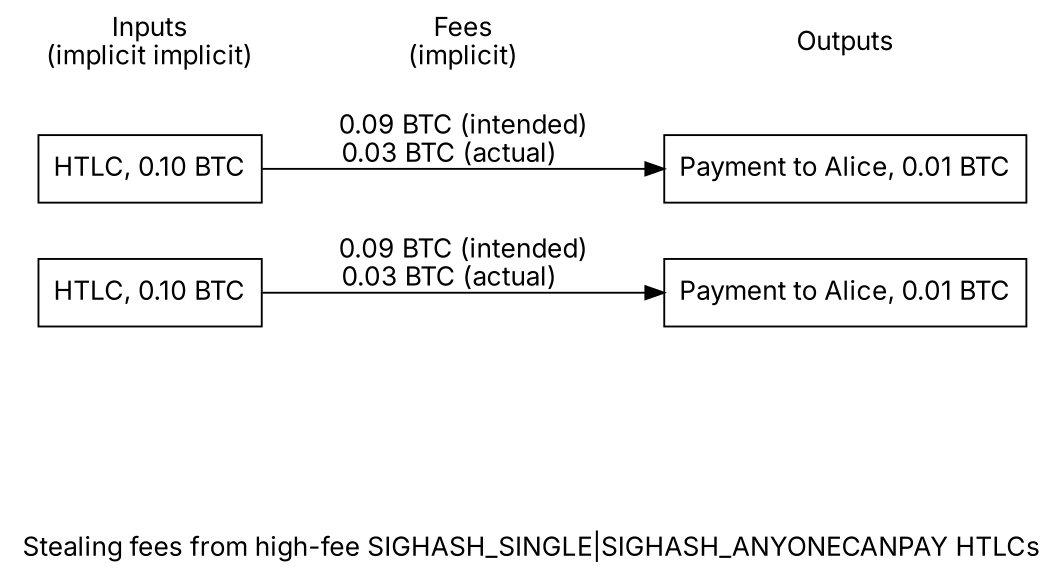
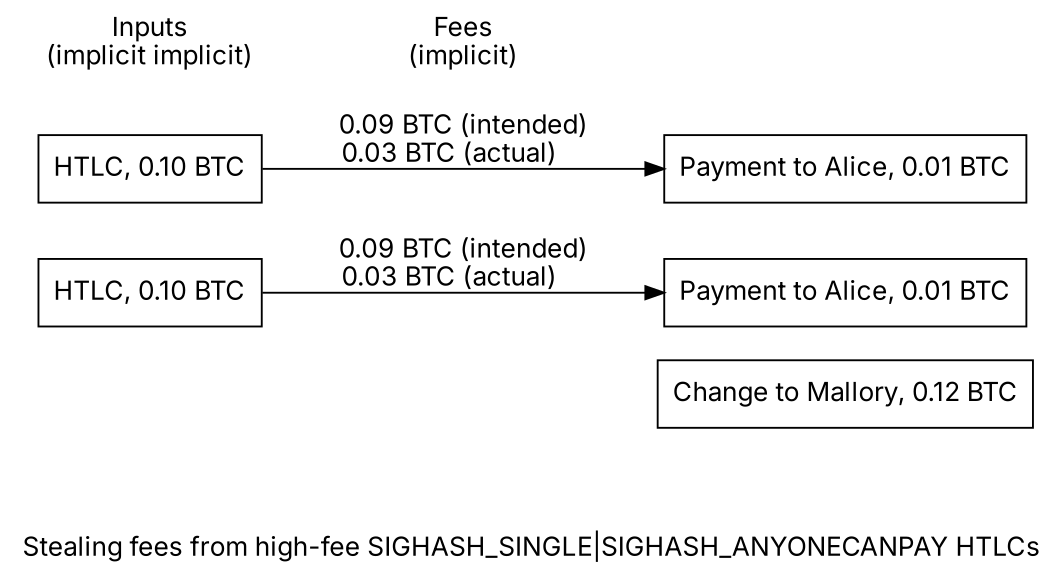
node "Outputs": removed
node "Change to Mallory, 0.12 BTC": added
